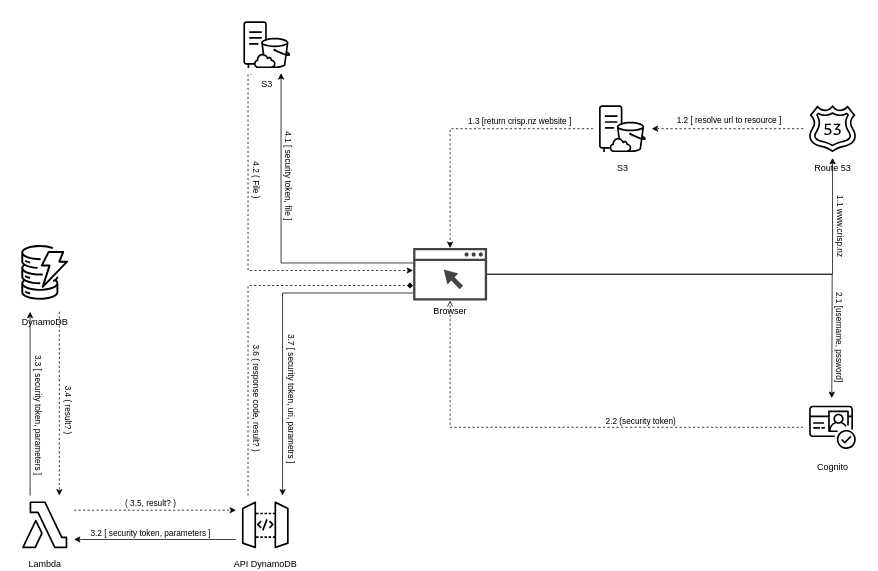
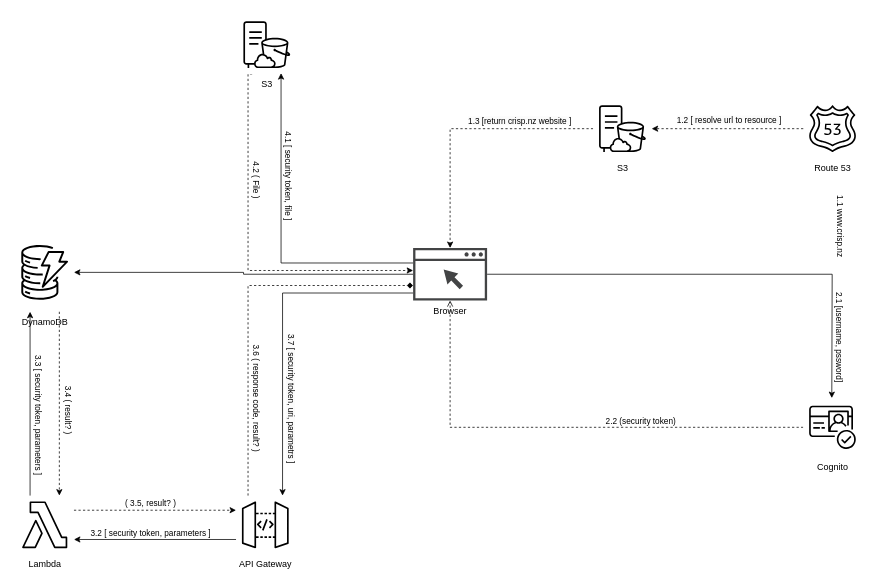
edge "Browser" -> "Route 53": now "Browser" -> "DynamoDB"
node "API DynamoDB": label "API DynamoDB" -> "API Gateway"
